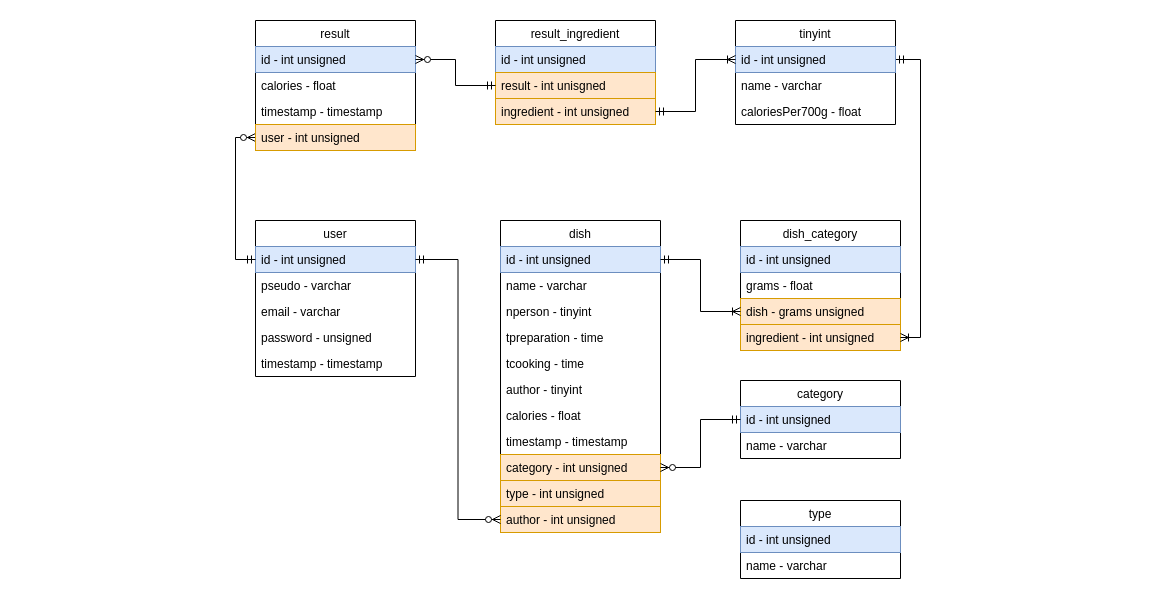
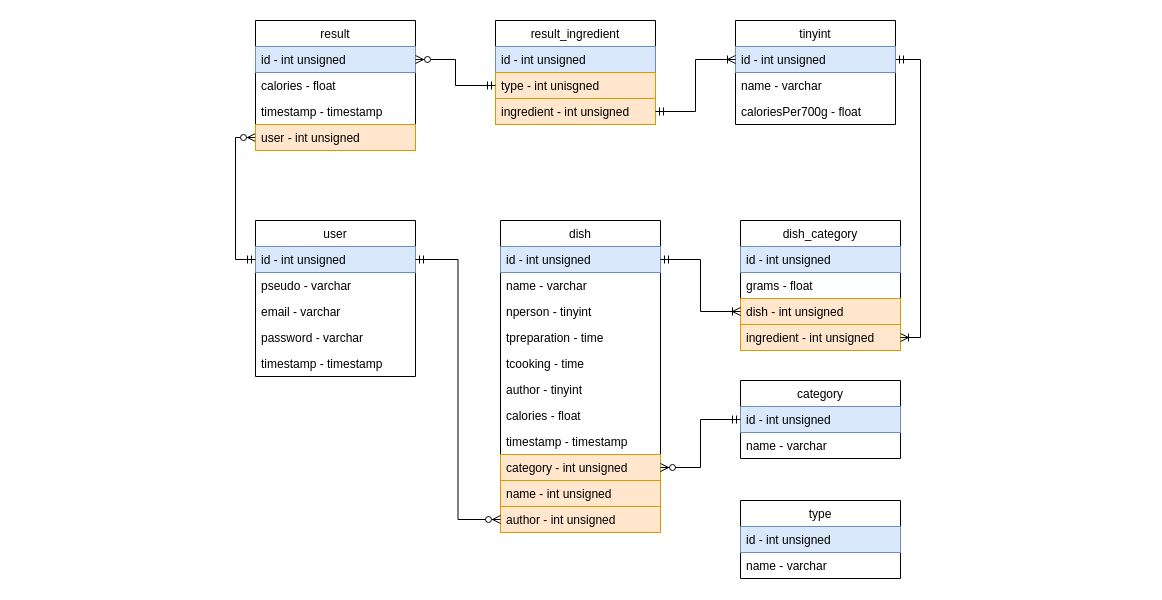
node "result - int unisgned": label "result - int unisgned" -> "type - int unisgned"
node "dish - grams unsigned": label "dish - grams unsigned" -> "dish - int unsigned"
node "password - unsigned": label "password - unsigned" -> "password - varchar"
node "type - int unsigned": label "type - int unsigned" -> "name - int unsigned"
